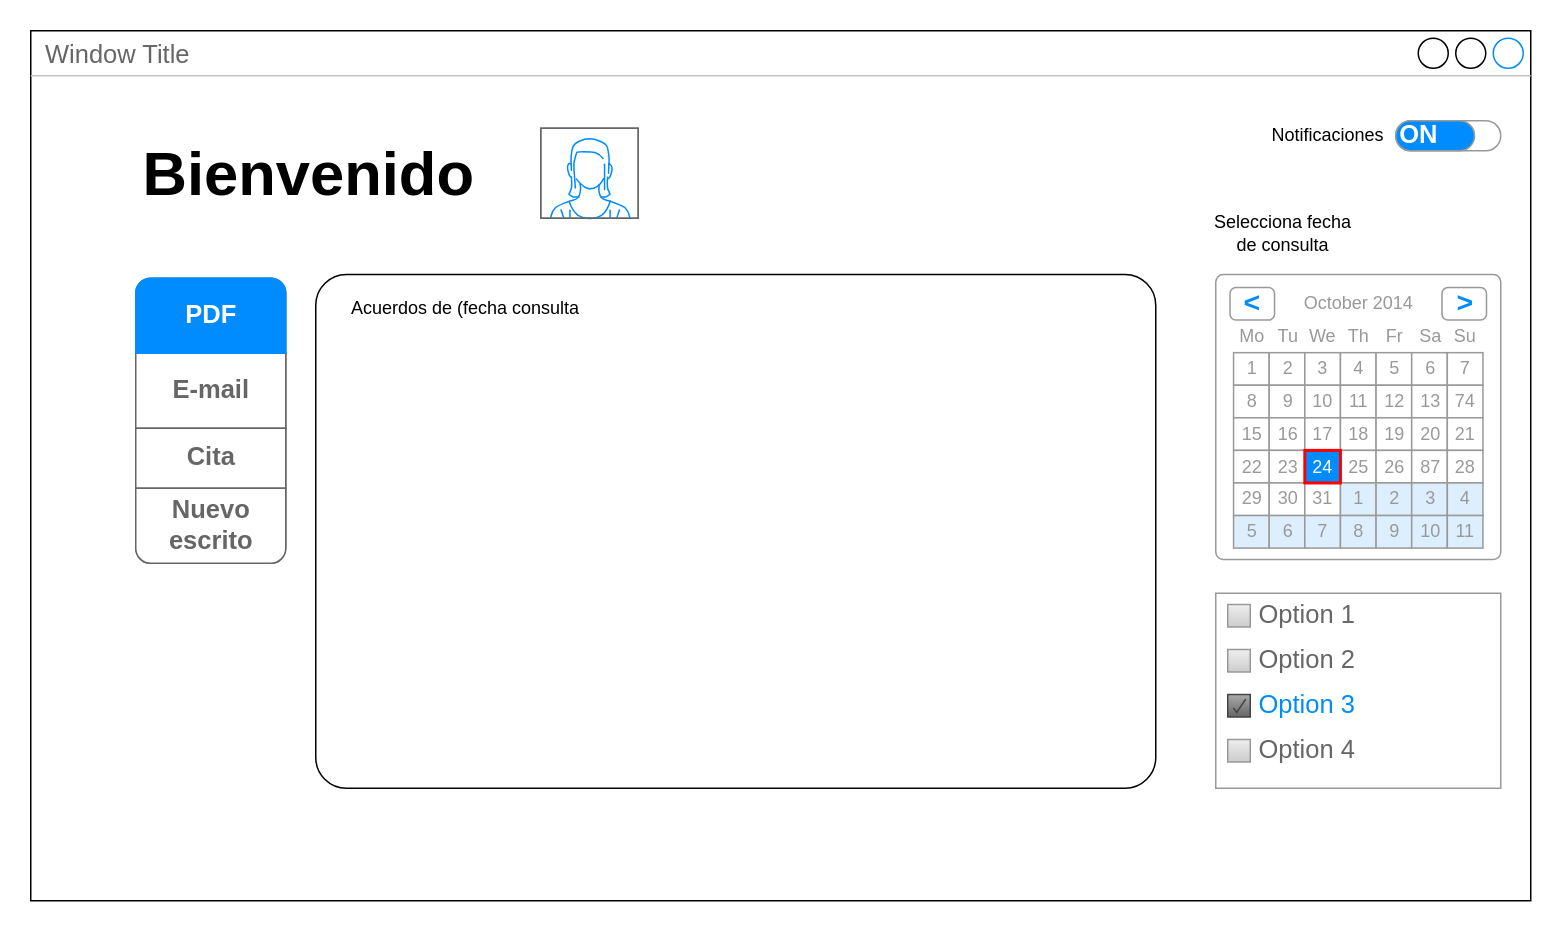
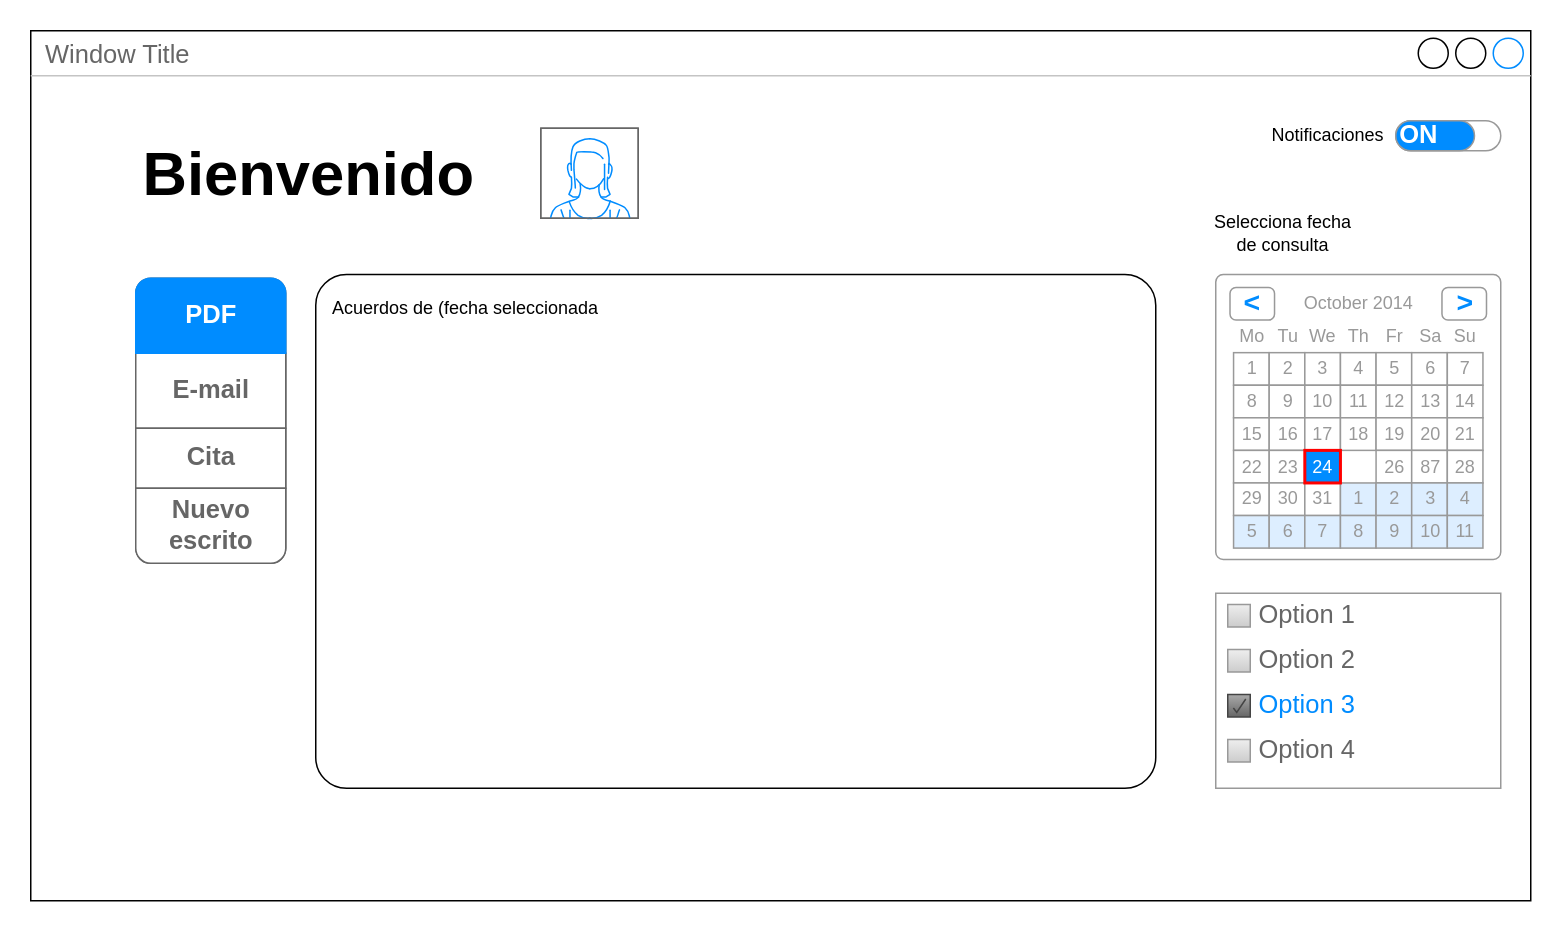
node "Acuerdos de (fecha consulta": label "Acuerdos de (fecha consulta" -> "Acuerdos de (fecha seleccionada"
node "74": label "74" -> "14"
node "25": removed
